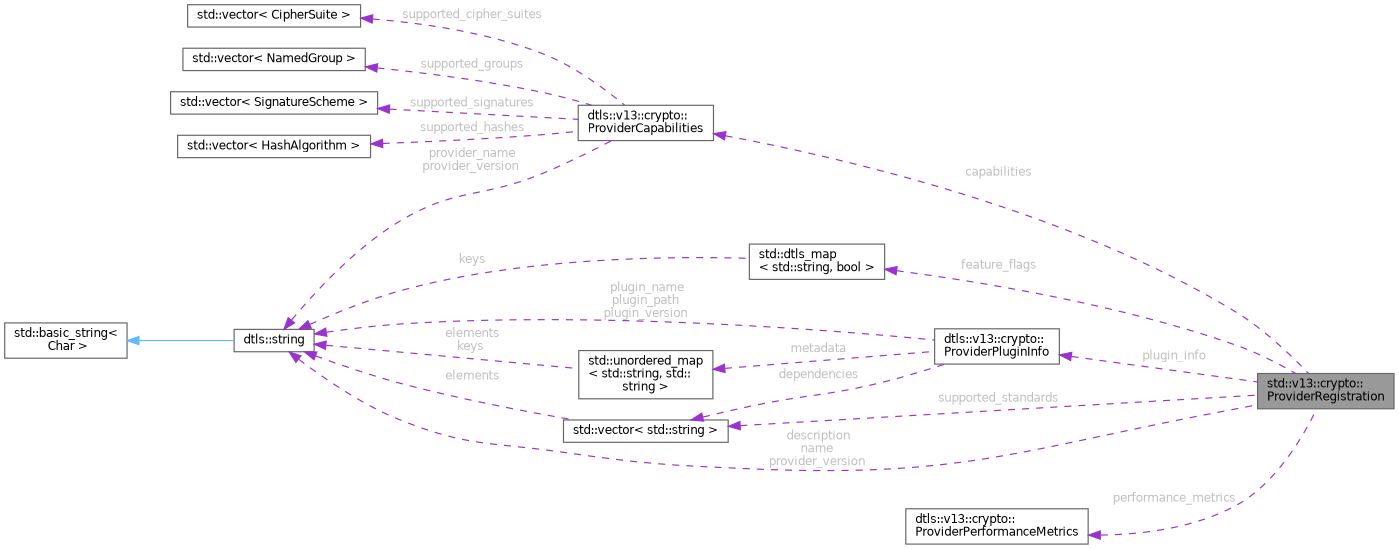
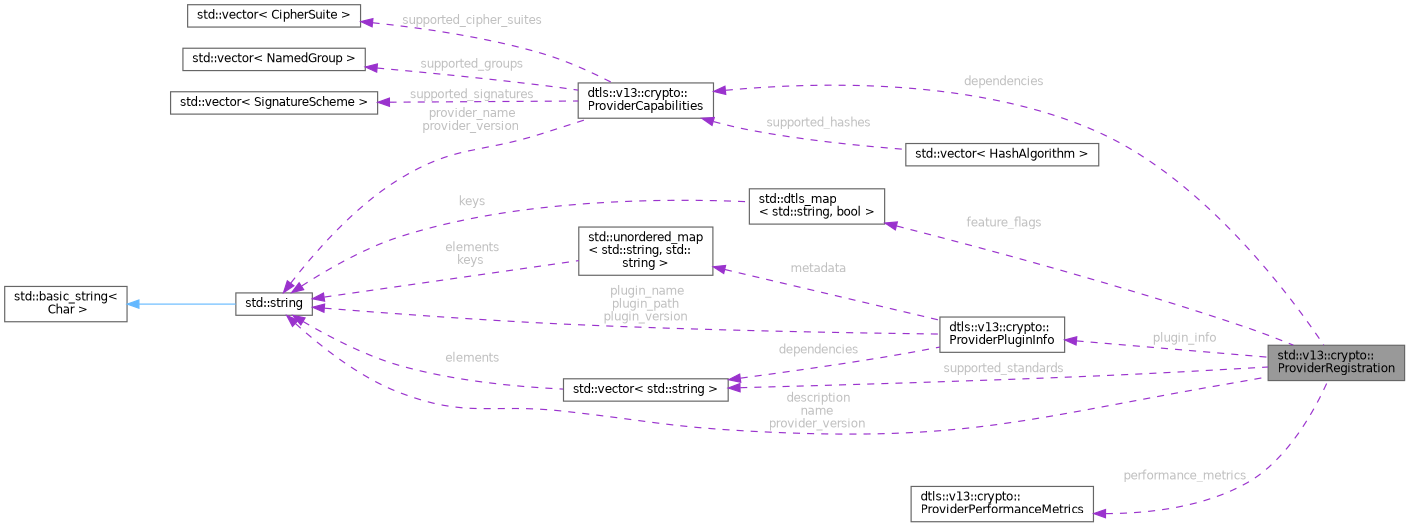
edge "dtls::v13::crypto:: ProviderCapabilities" -> "std::vector< HashAlgorithm >": reversed
edge "std::v13::crypto:: ProviderRegistration" -> "dtls::v13::crypto:: ProviderCapabilities": label " capabilities" -> " dependencies"
node "dtls::string": label "dtls::string" -> "std::string"
